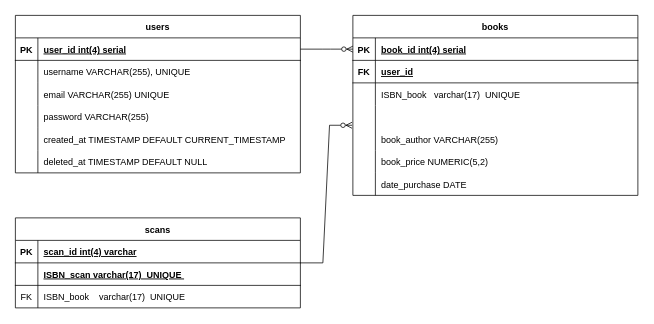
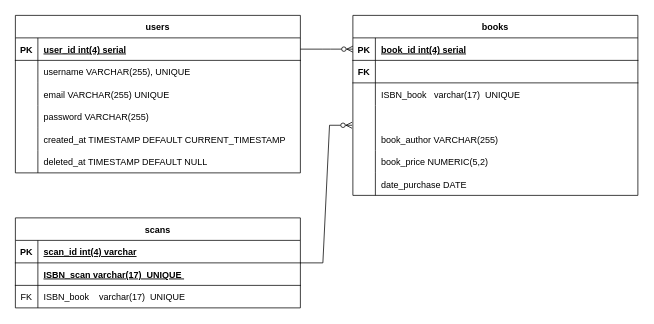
node "user_id": removed
